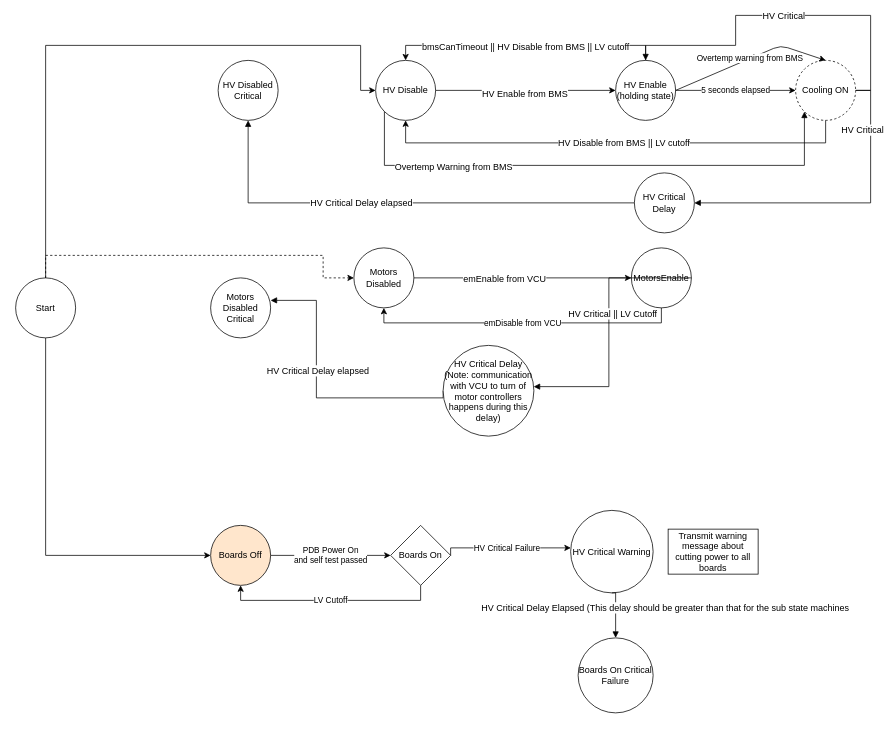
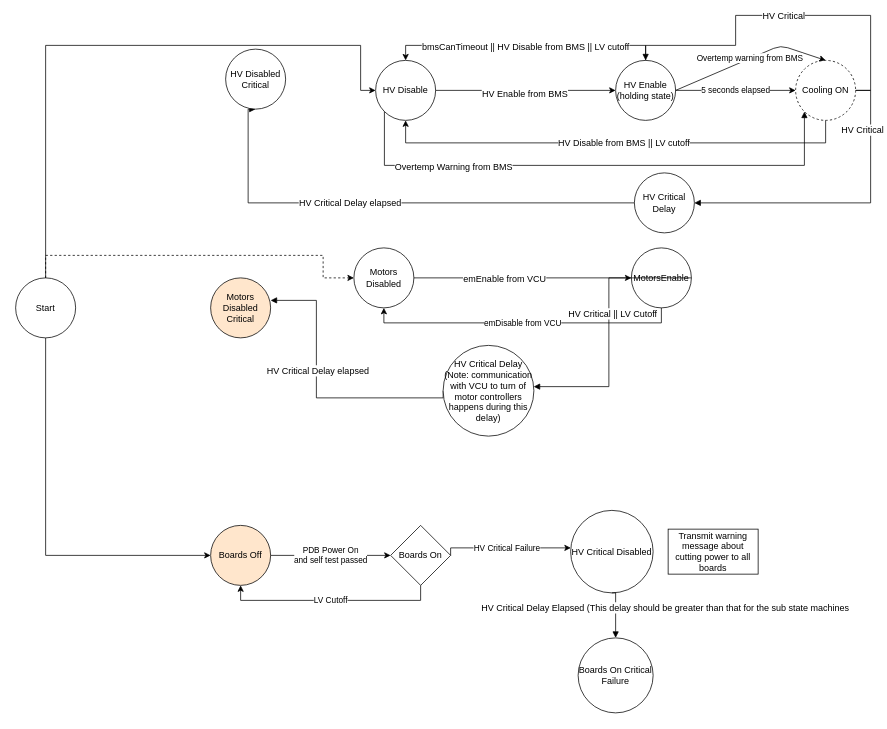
node "HV Disabled Critical": moved (248, 90) -> (255, 79)
node "Motors Disabled Critical": fillcolor #ffffff -> #ffe6cc
node "HV Critical Warning": label "HV Critical Warning" -> "HV Critical Disabled"
